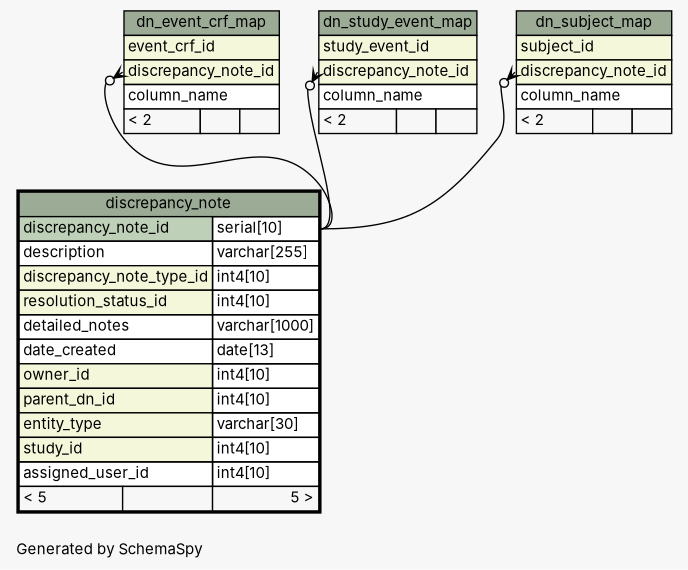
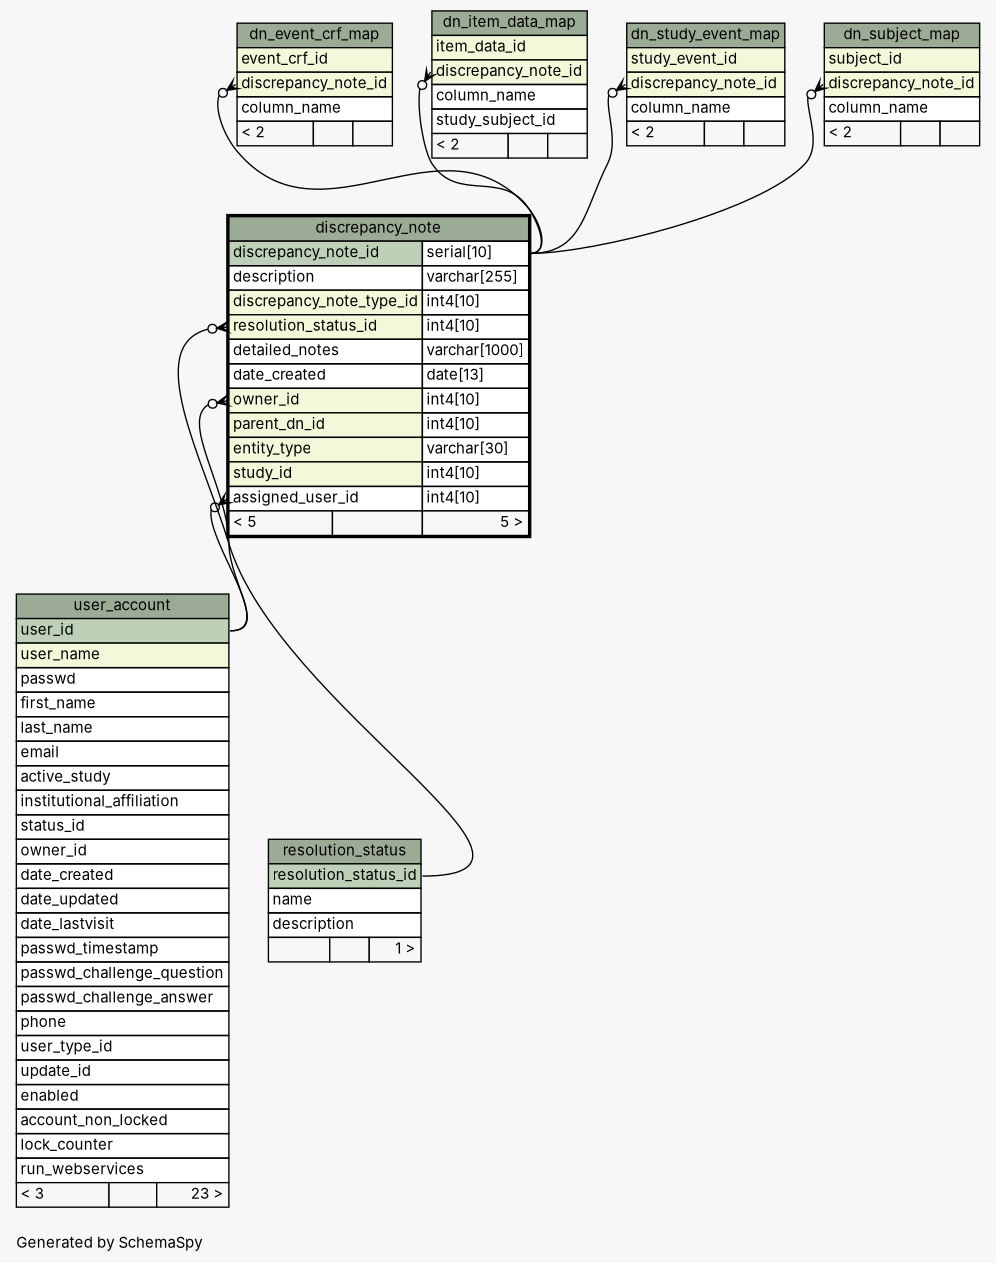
node "dn_item_data_map": added
node "user_account": added
node "resolution_status": added
